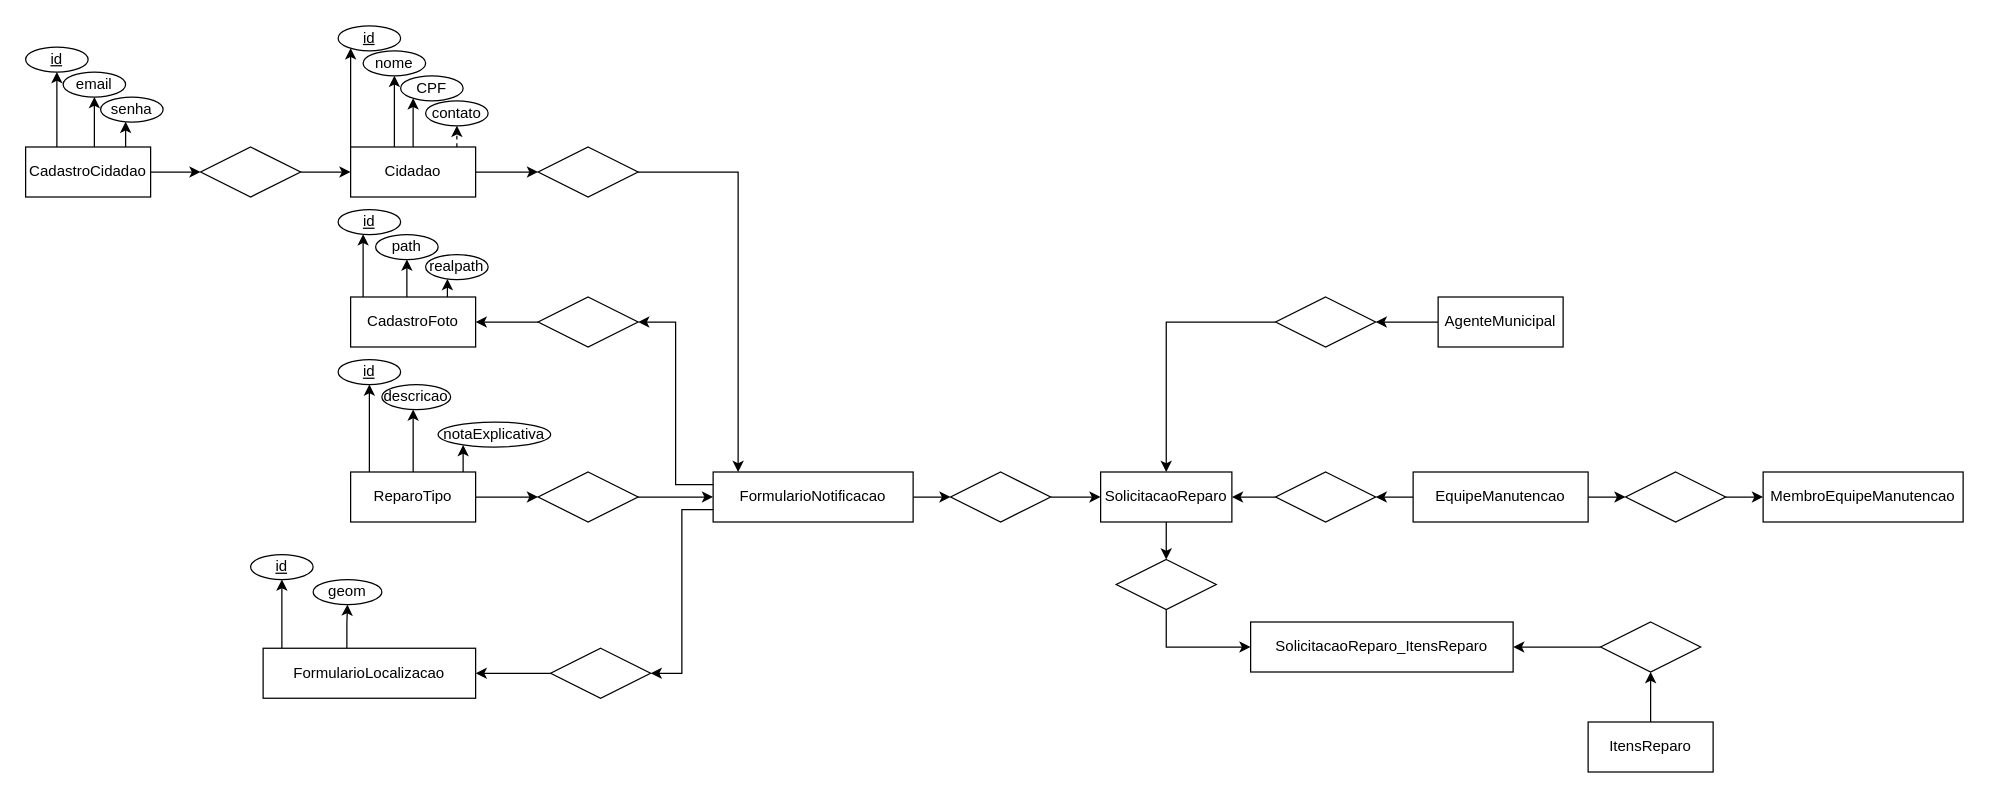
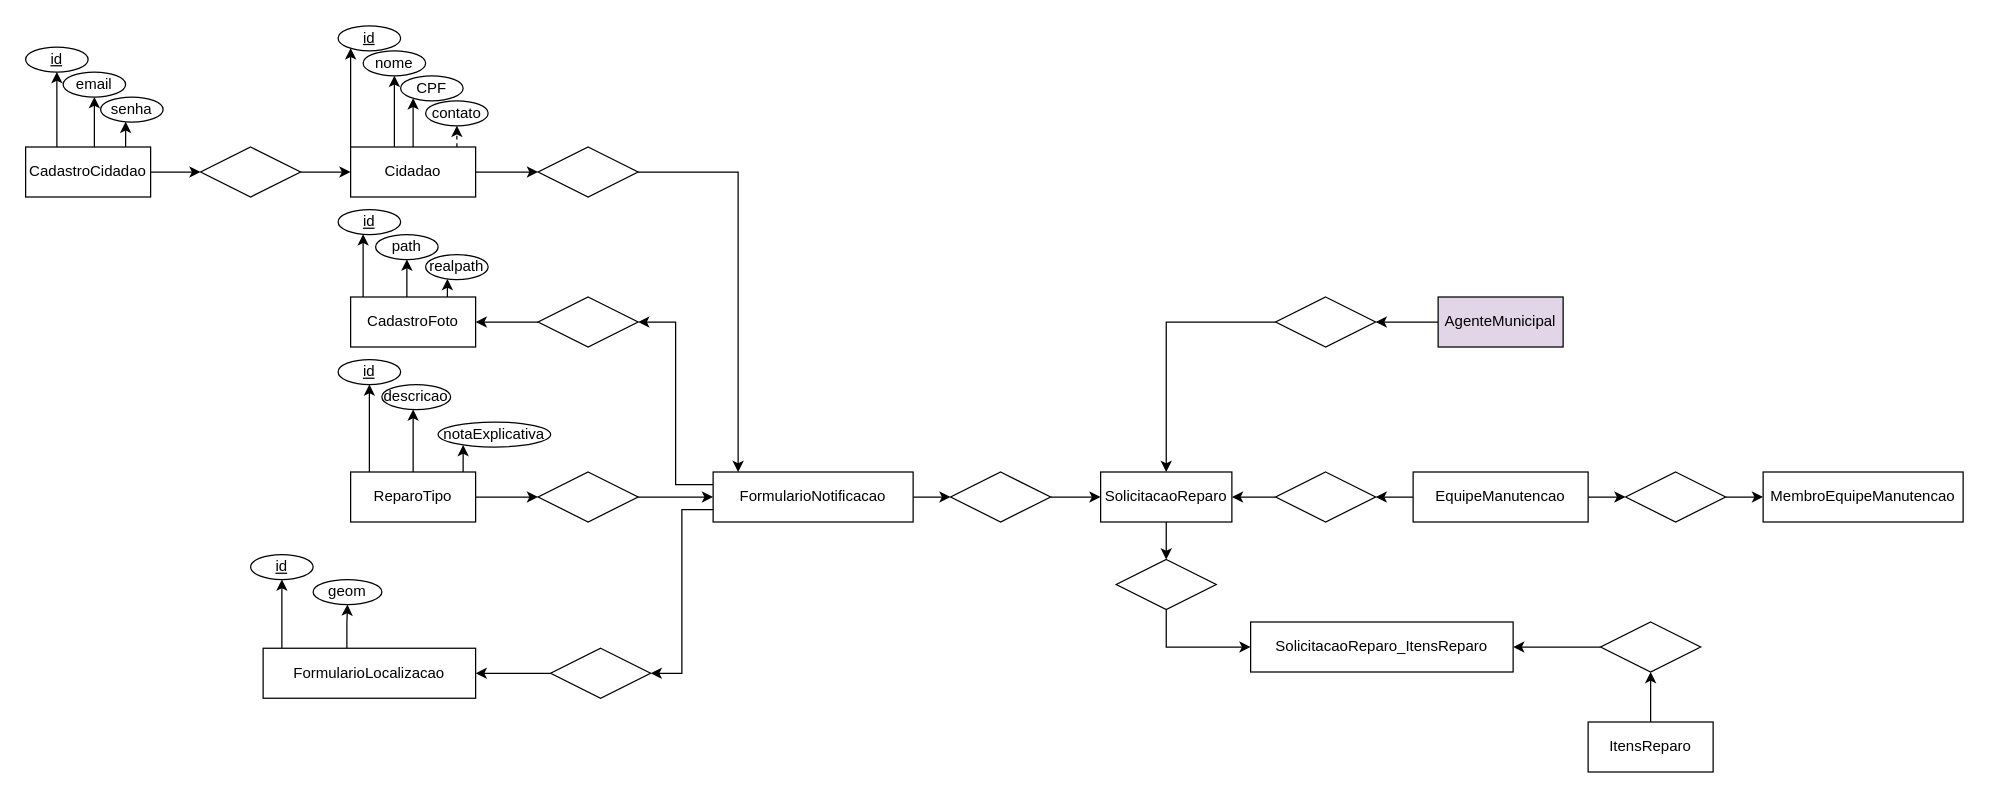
node "AgenteMunicipal": fillcolor #ffffff -> #e1d5e7
